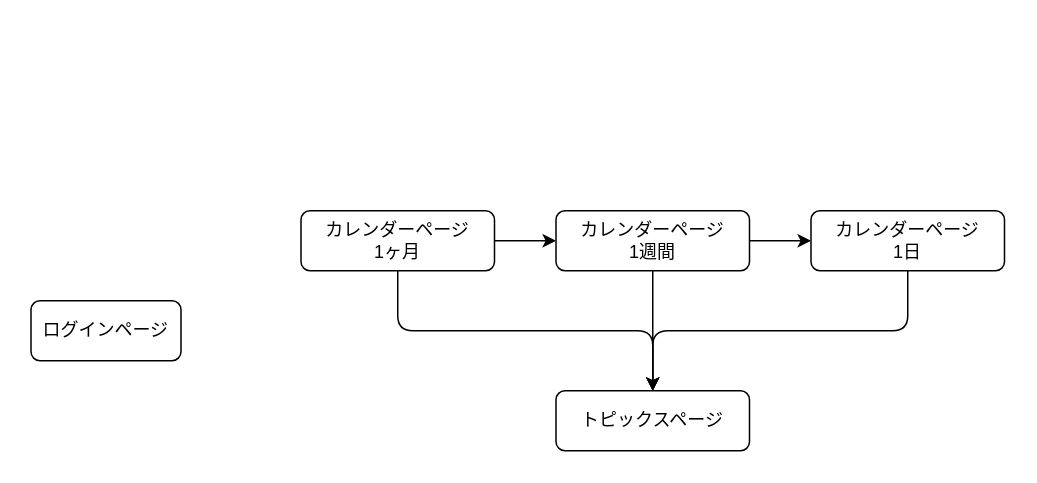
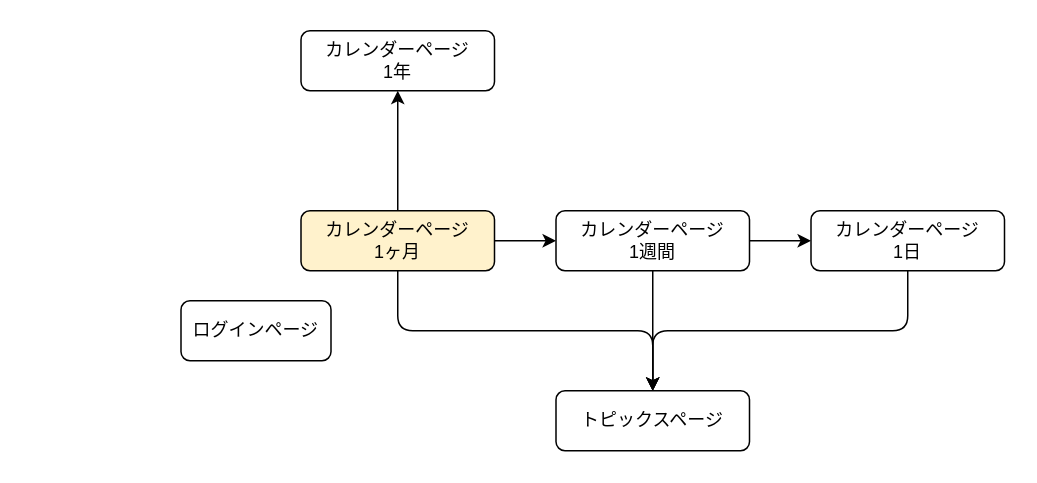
node "カレンダーページ 1年": added
edge "カレンダーページ 1ヶ月" -> "カレンダーページ 1年": added
node "カレンダーページ 1ヶ月": fillcolor #ffffff -> #fff2cc
node "ログインページ": moved (106, 331) -> (256, 331)
